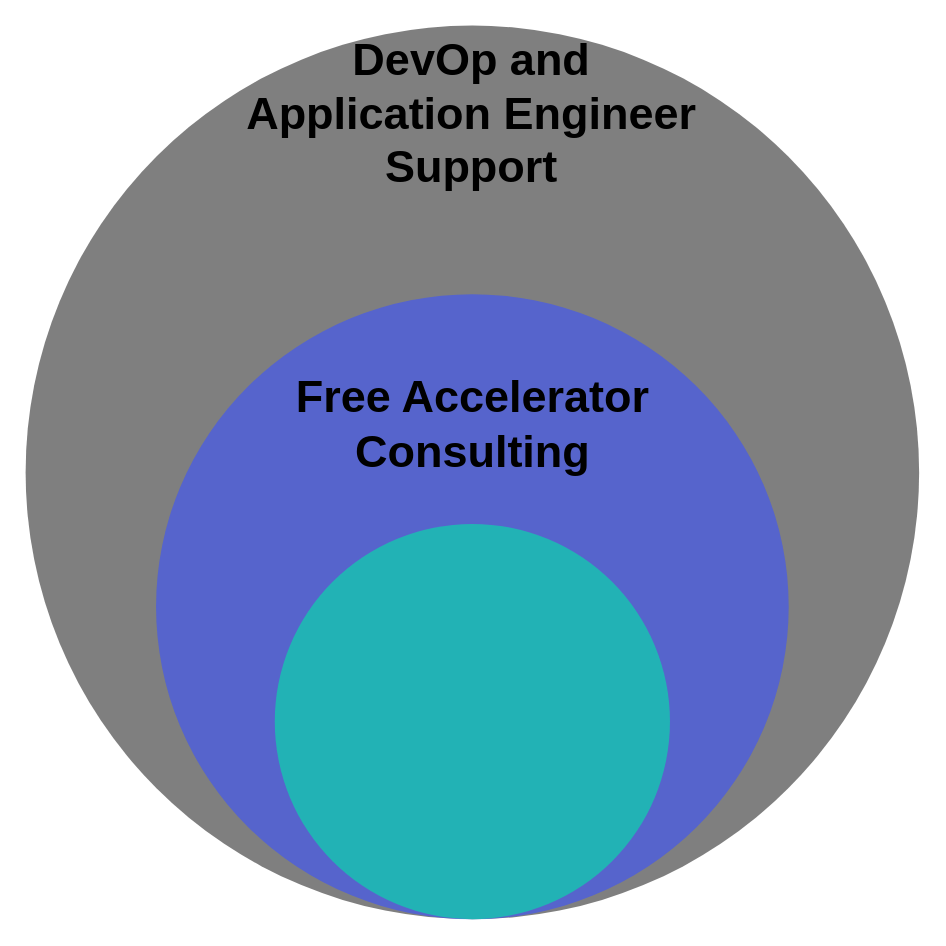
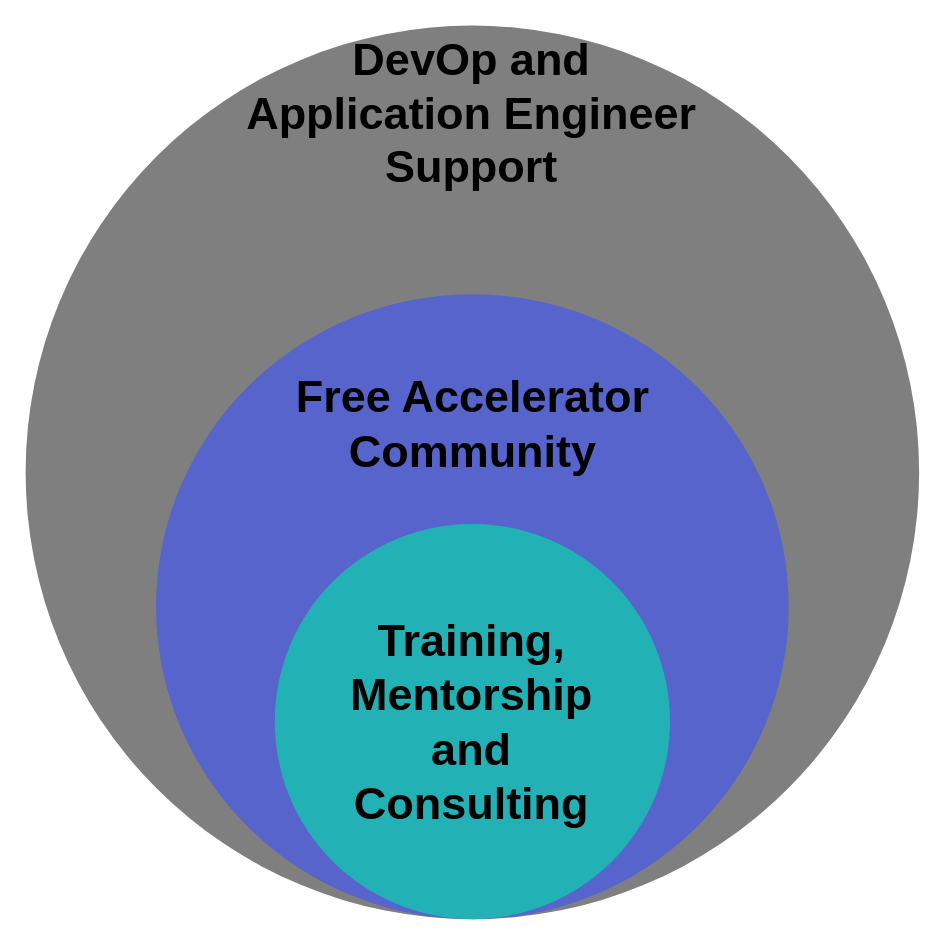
node "Free Accelerator Consulting": label "Free Accelerator Consulting" -> "Free Accelerator Community"
node "Training, Mentorship and Consulting": added
